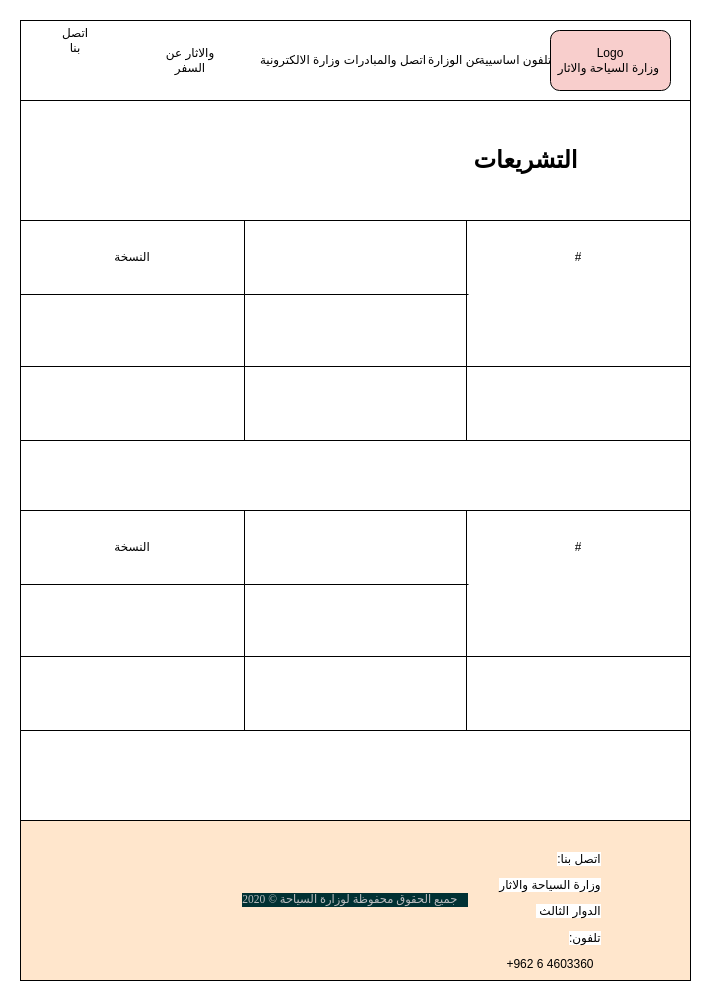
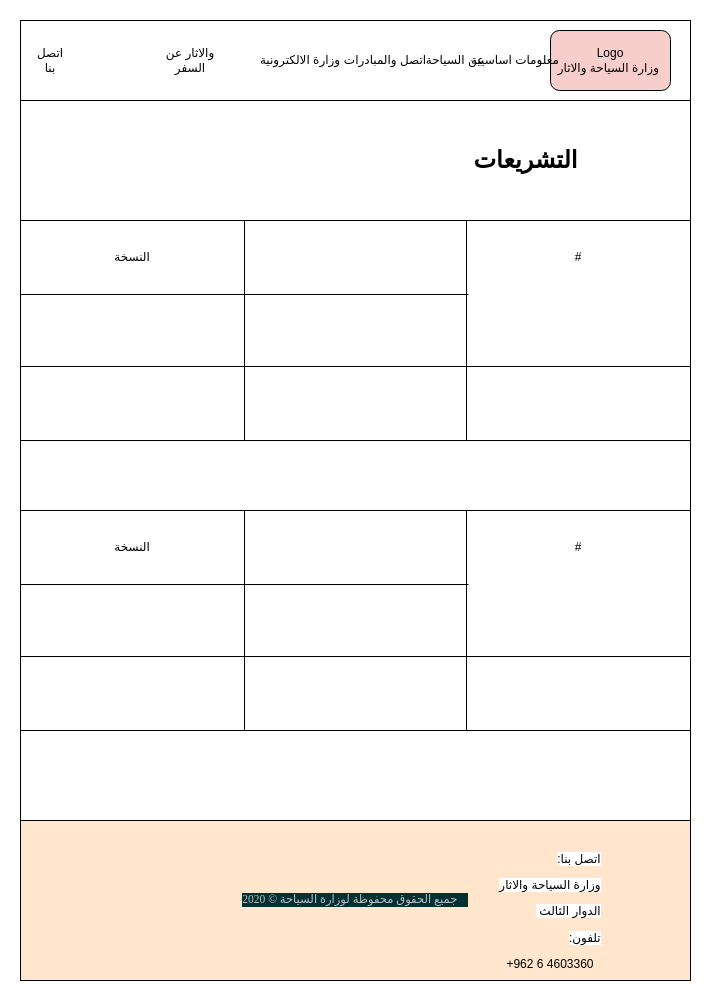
node "اتصل بنا": moved (76, 41) -> (51, 61)
node "عن الوزارة": label "عن الوزارة" -> "عن السياحة"
node "تلفون اساسيية": label "تلفون اساسيية" -> "معلومات اساسيية"
